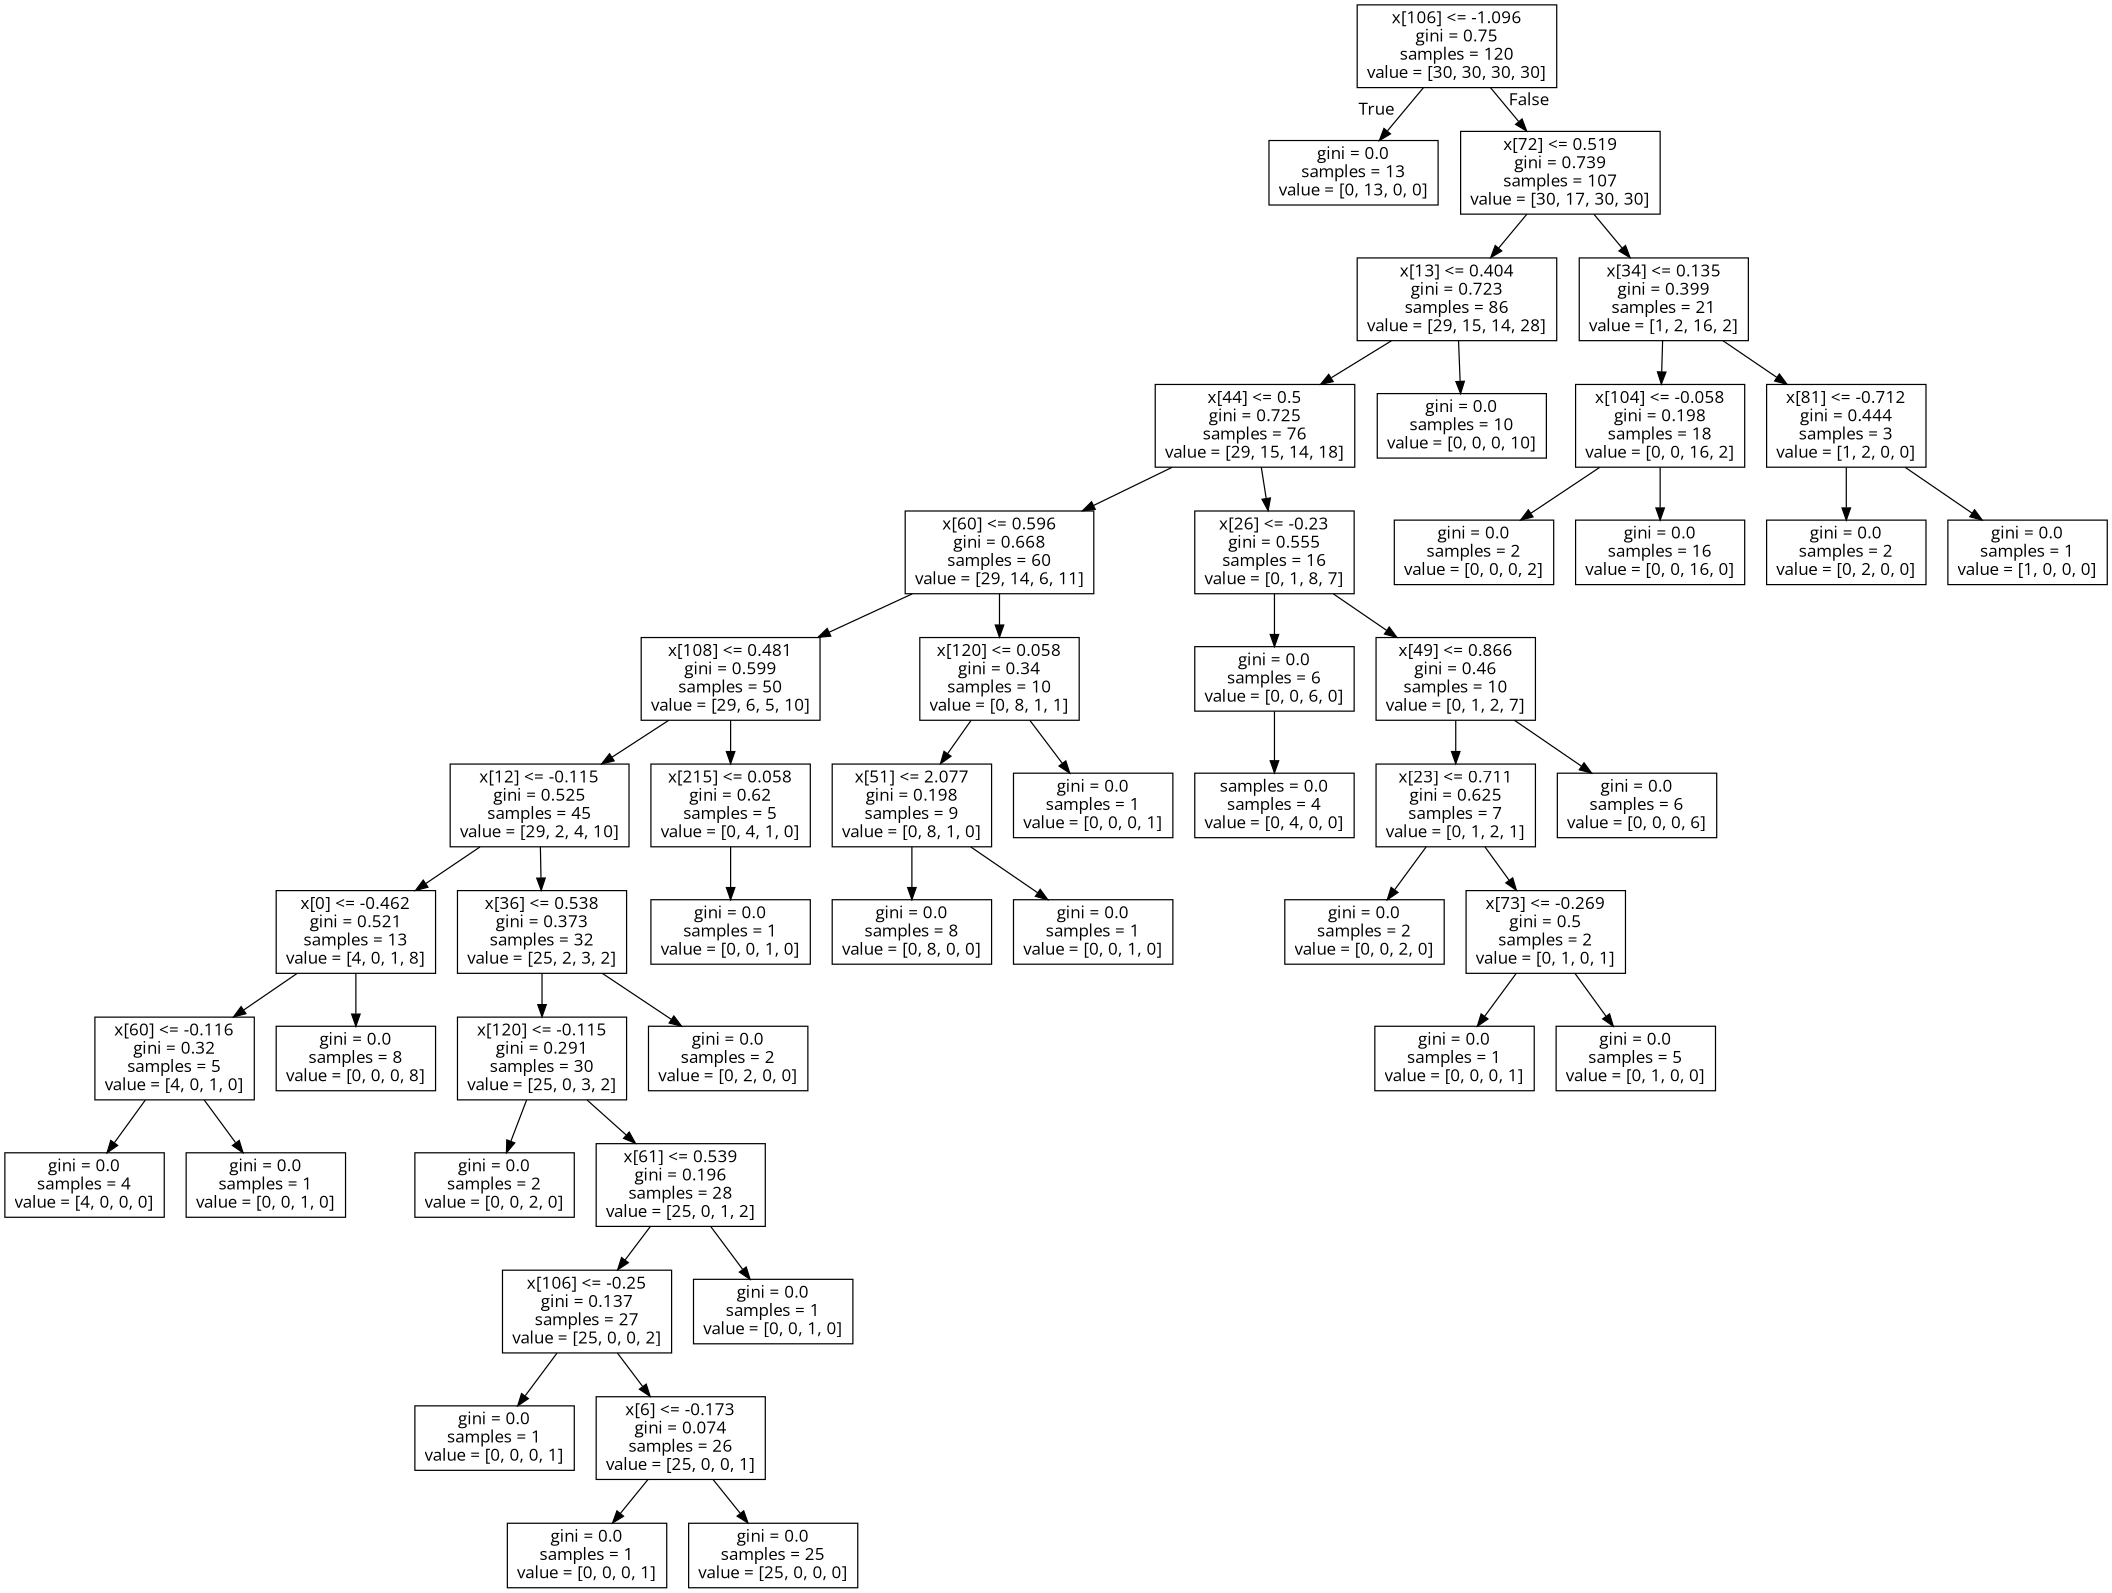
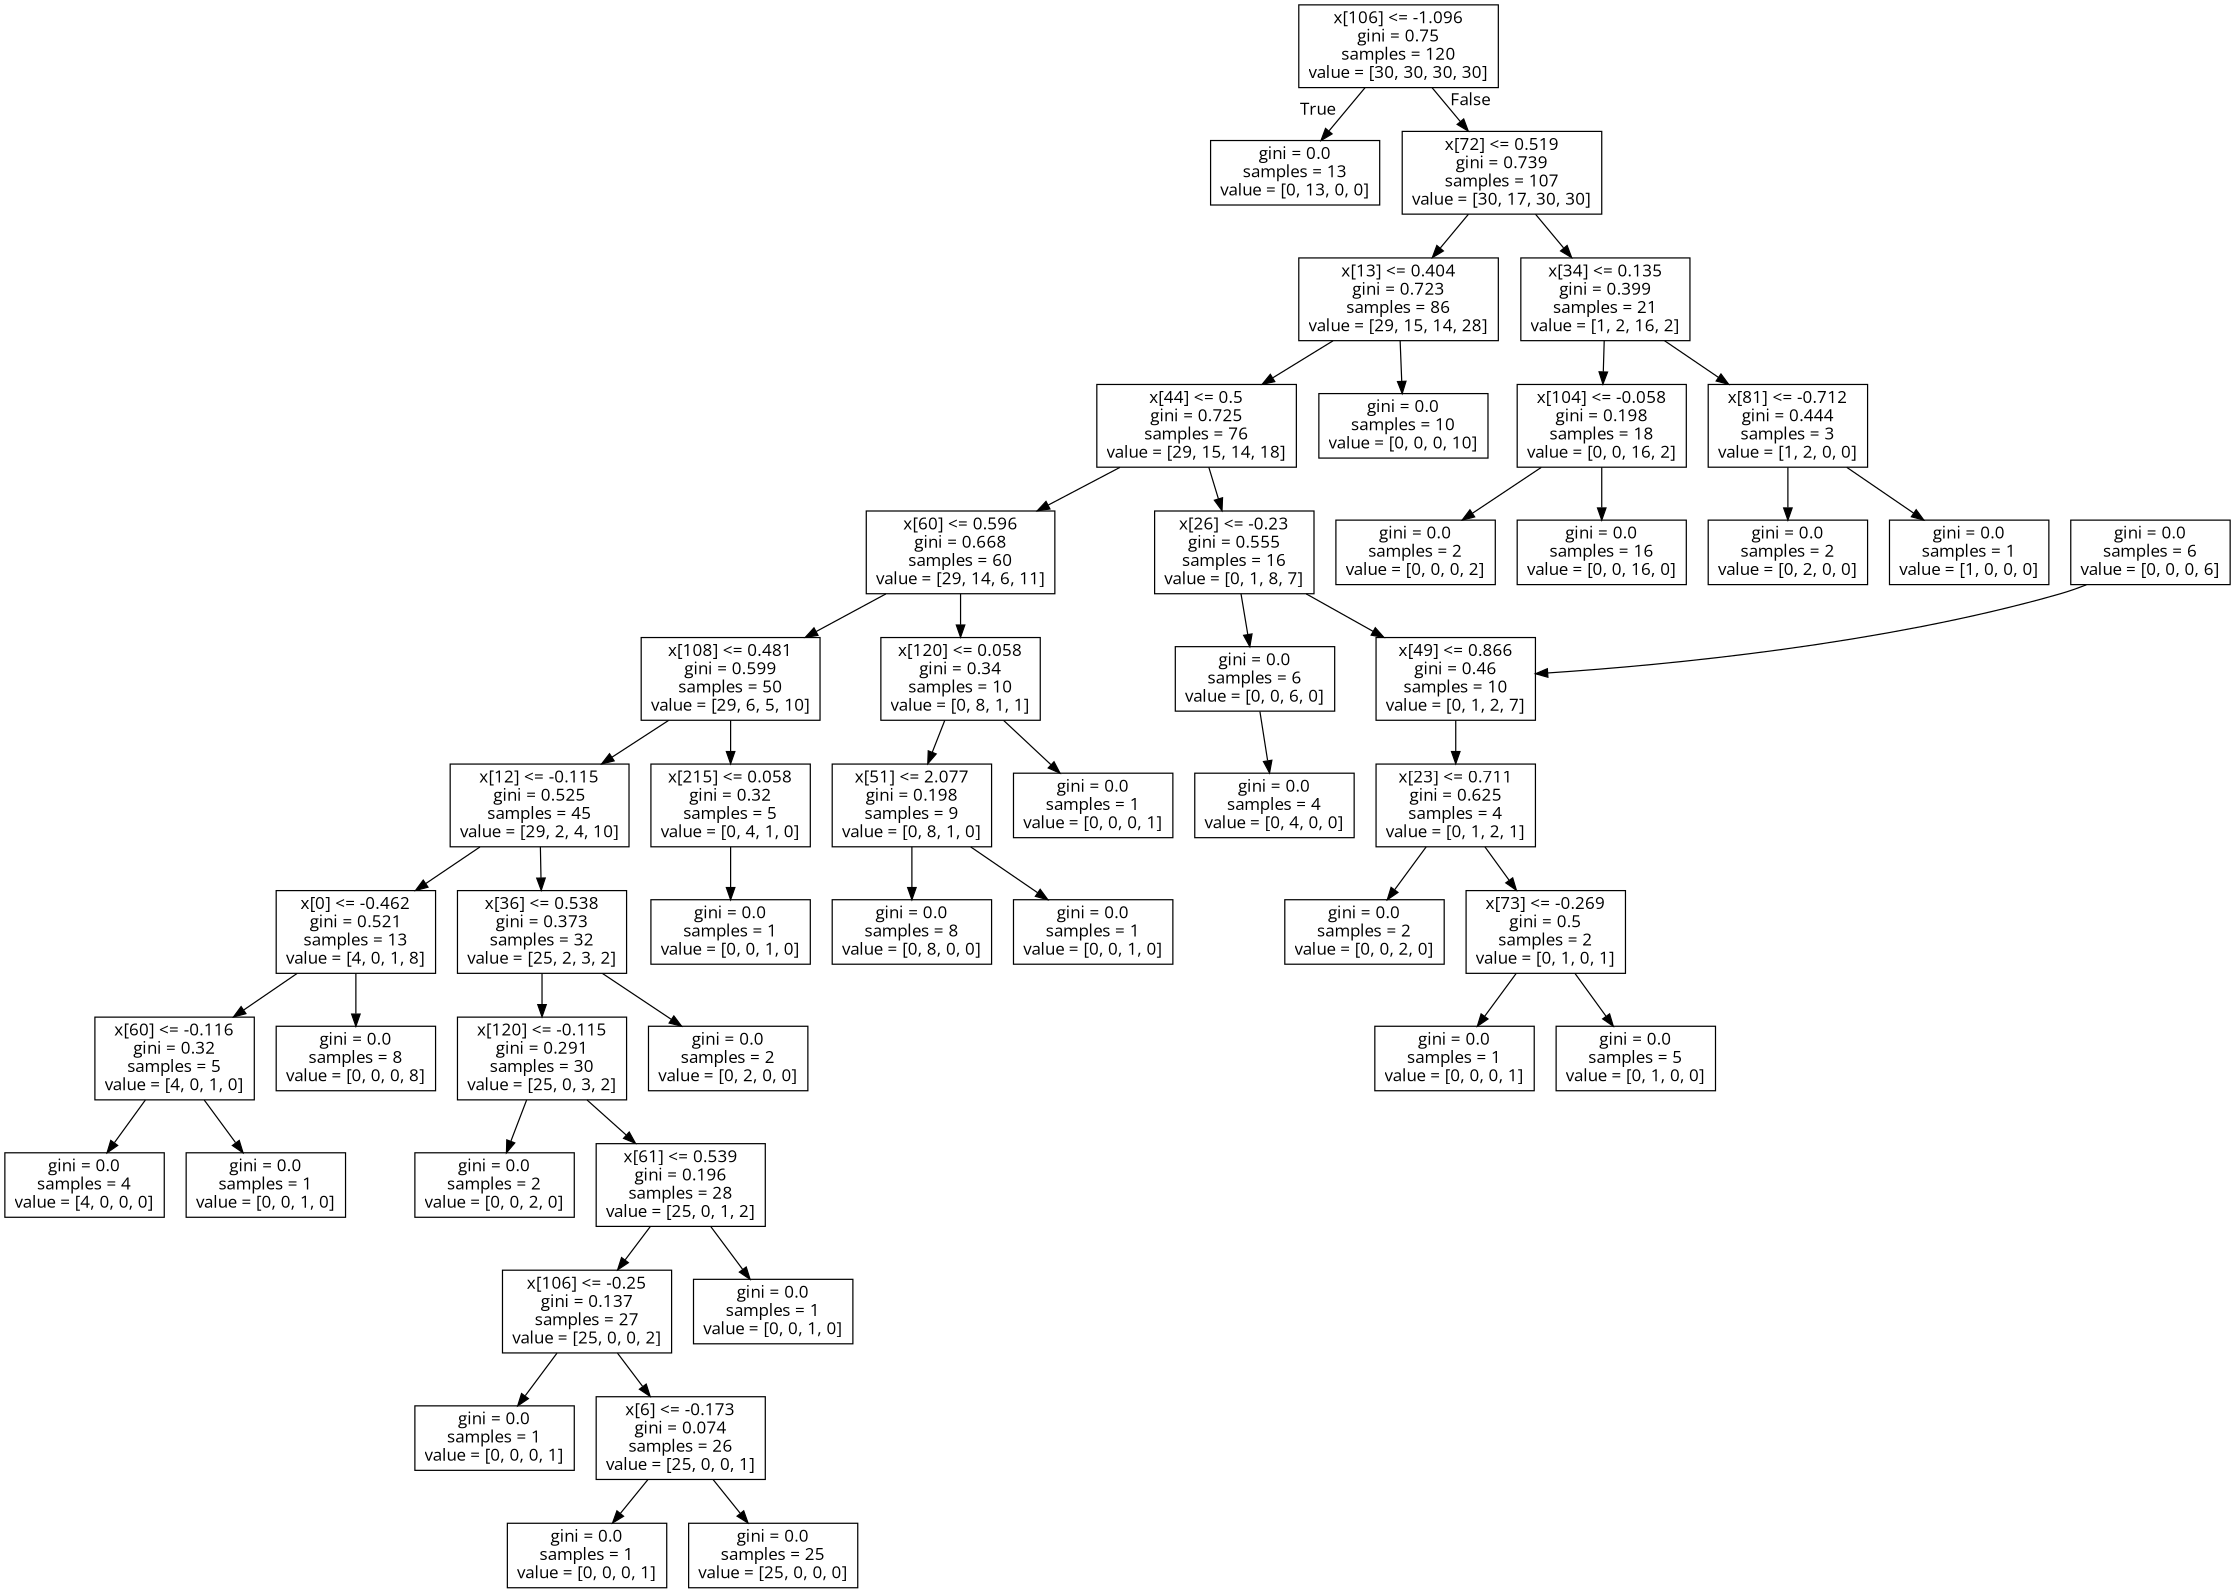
edge "x[49] <= 0.866 gini = 0.46 samples = 10 value = [0, 1, 2, 7]" -> "gini = 0.0 samples = 6 value = [0, 0, 0, 6]": reversed
node "x[215] <= 0.058 gini = 0.62 samples = 5 value = [0, 4, 1, 0]": label "x[215] <= 0.058 gini = 0.62 samples = 5 value = [0, 4, 1, 0]" -> "x[215] <= 0.058 gini = 0.32 samples = 5 value = [0, 4, 1, 0]"
node "samples = 0.0 samples = 4 value = [0, 4, 0, 0]": label "samples = 0.0 samples = 4 value = [0, 4, 0, 0]" -> "gini = 0.0 samples = 4 value = [0, 4, 0, 0]"
node "x[23] <= 0.711 gini = 0.625 samples = 7 value = [0, 1, 2, 1]": label "x[23] <= 0.711 gini = 0.625 samples = 7 value = [0, 1, 2, 1]" -> "x[23] <= 0.711 gini = 0.625 samples = 4 value = [0, 1, 2, 1]"
